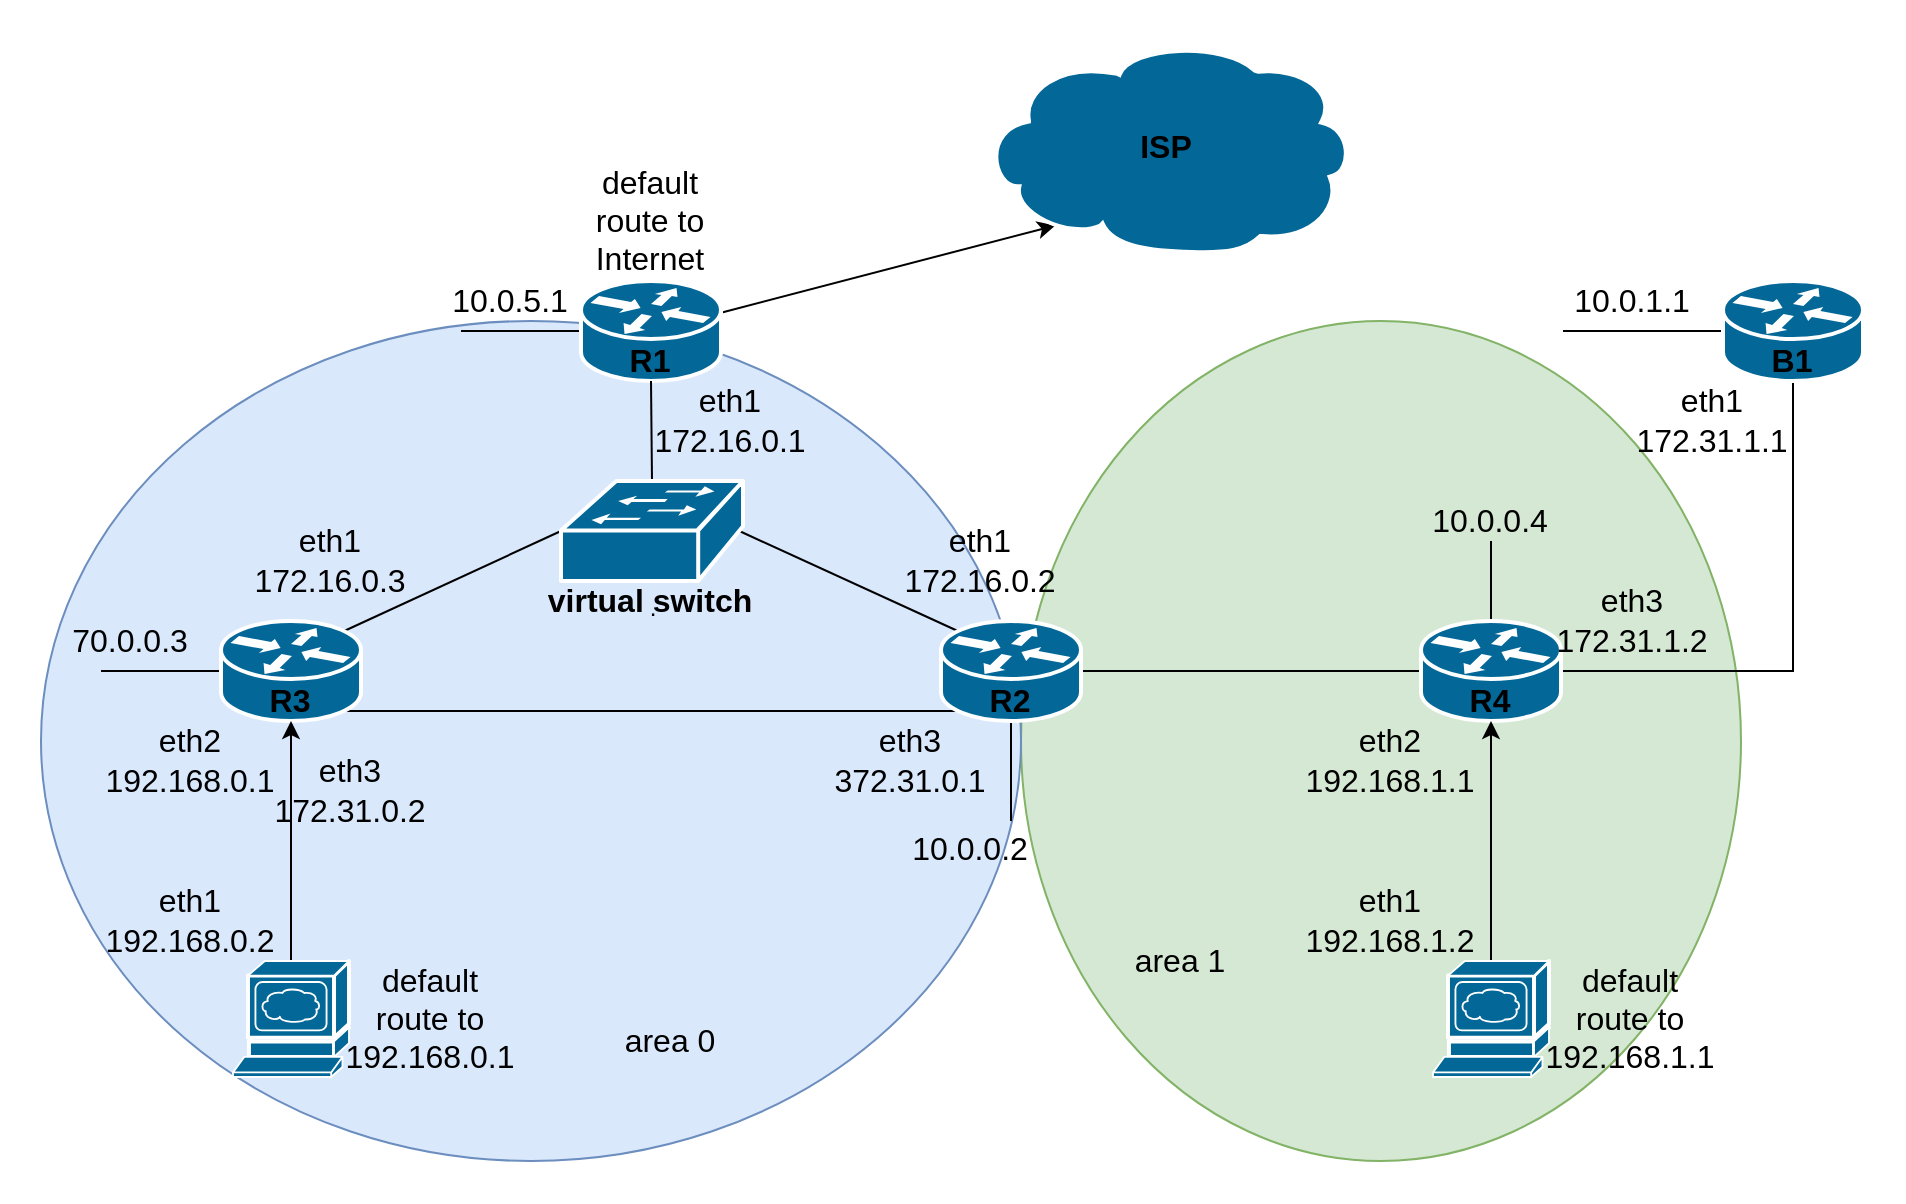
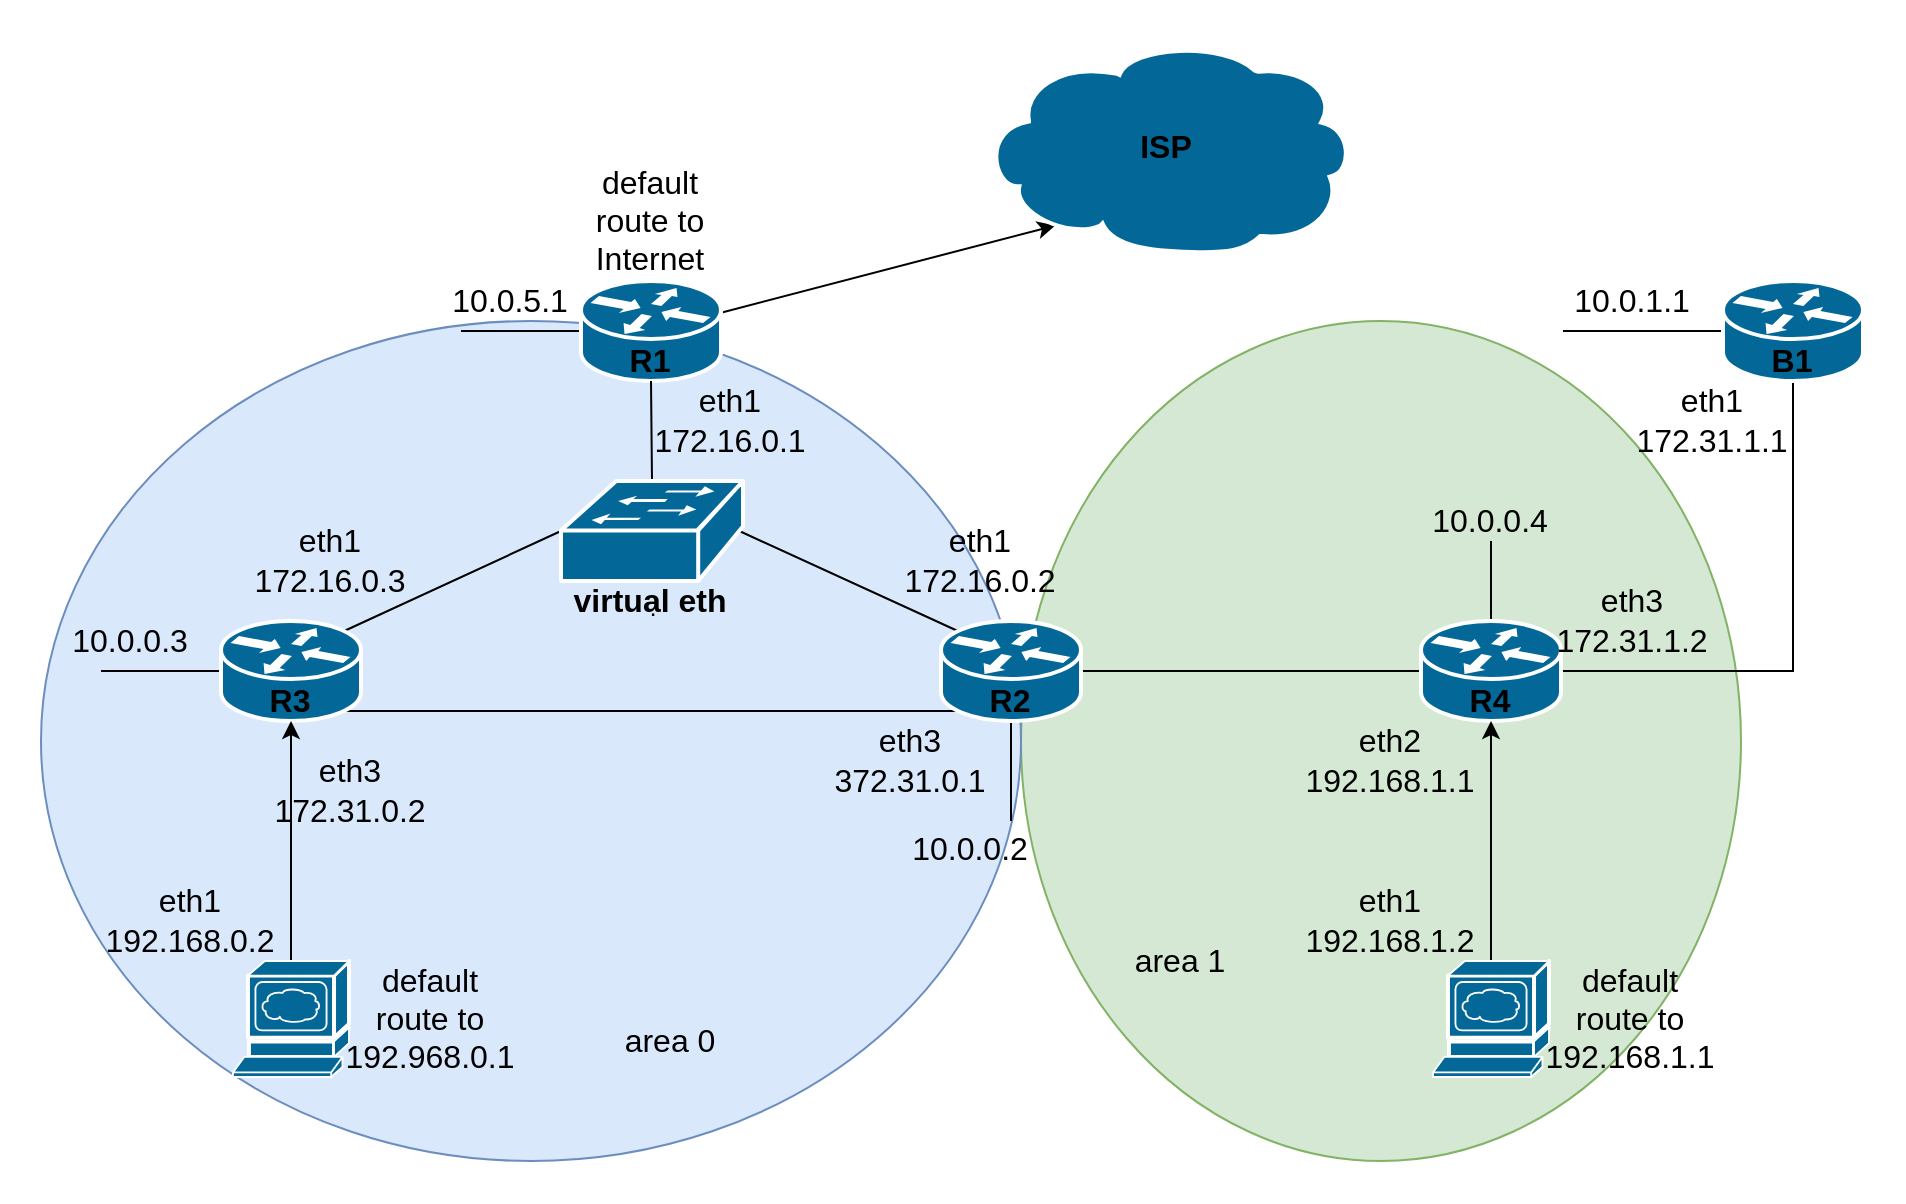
node "virtual switch": label "virtual switch" -> "virtual eth"
node "70.0.0.3": label "70.0.0.3" -> "10.0.0.3"
node "eth2 192.168.0.1": removed
node "default route to 192.168.0.1": label "default route to 192.168.0.1" -> "default route to 192.968.0.1"
